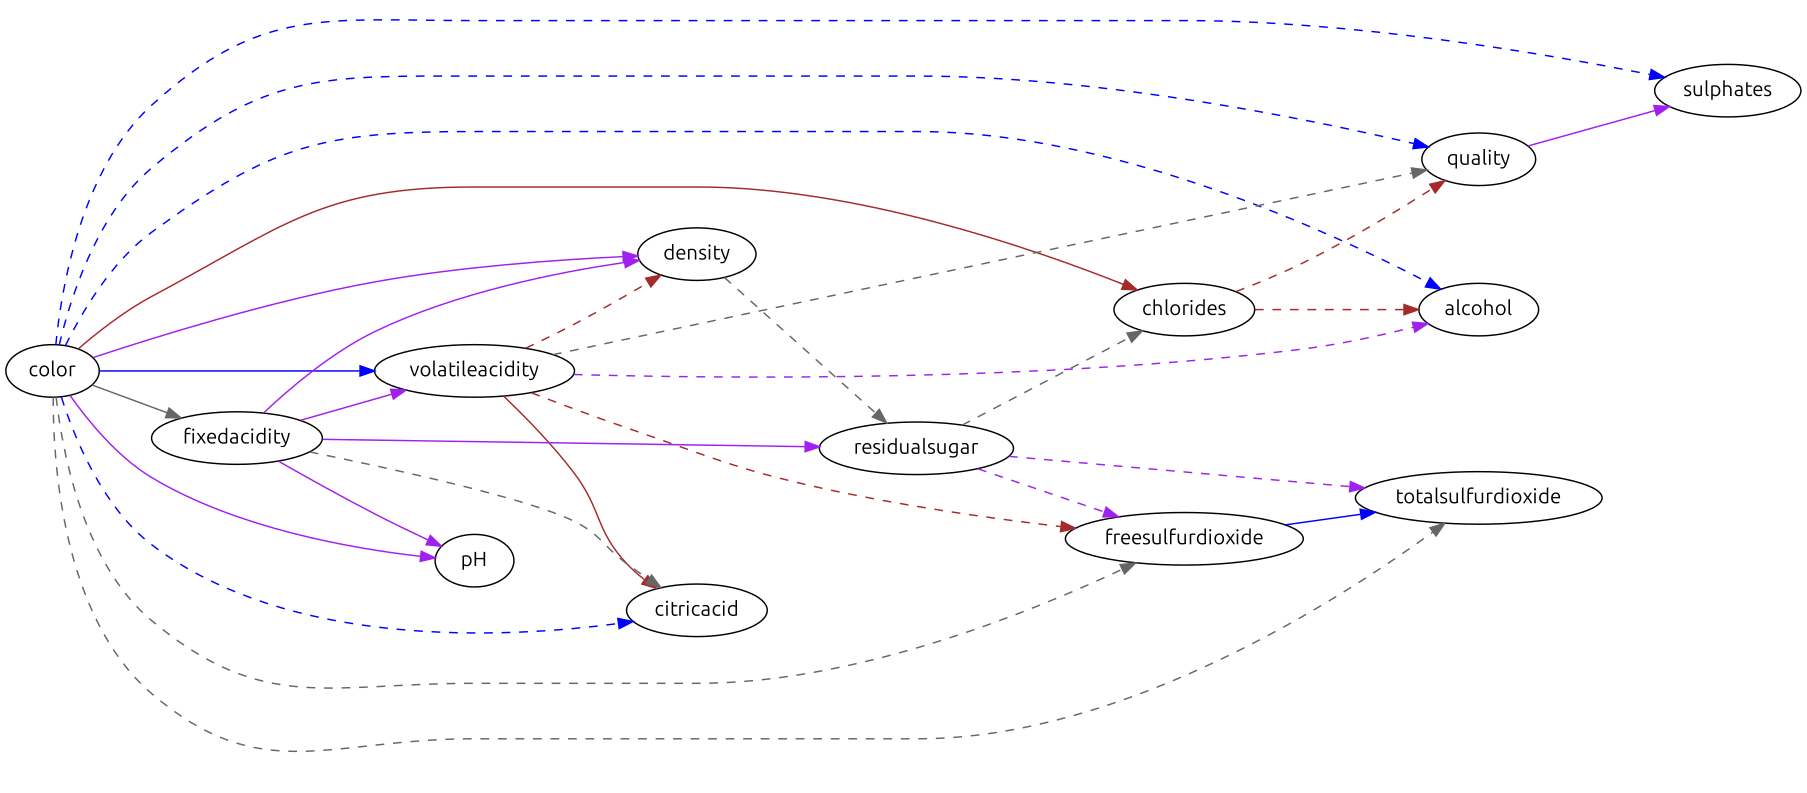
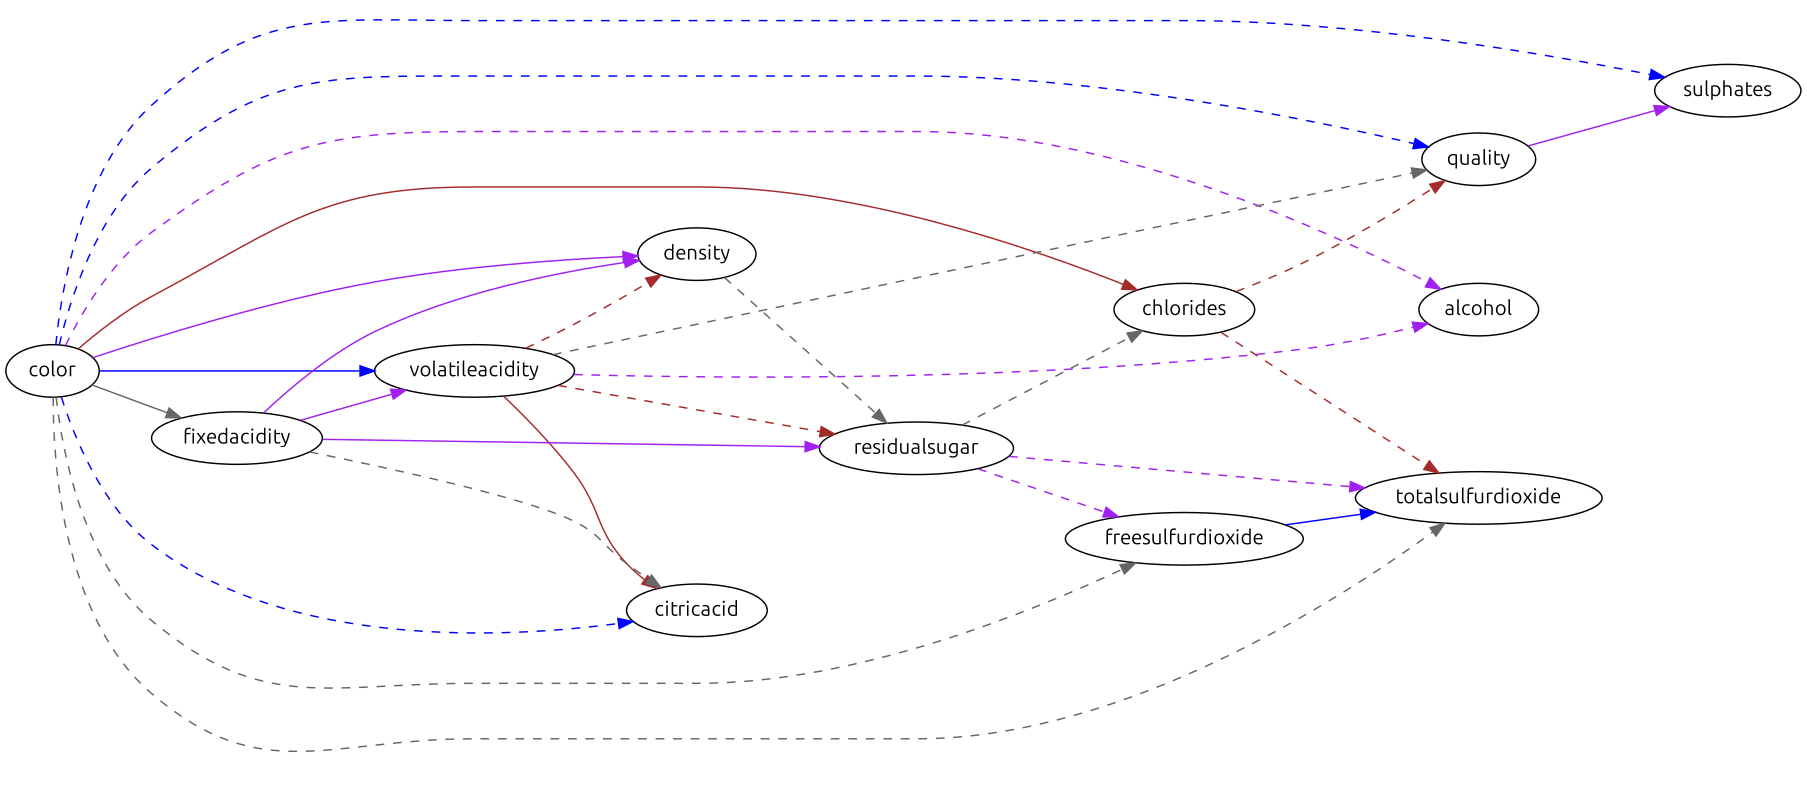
edge "color" -> "alcohol": color blue -> purple
edge "chlorides" -> "alcohol": now "chlorides" -> "totalsulfurdioxide"
edge "volatileacidity" -> "freesulfurdioxide": now "volatileacidity" -> "residualsugar"
node "pH": removed
